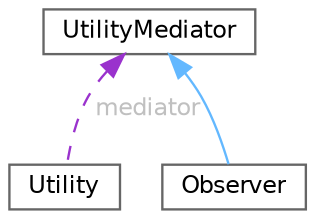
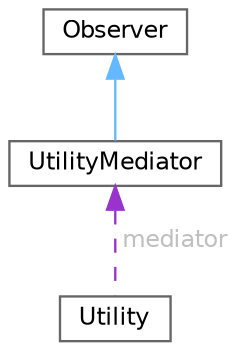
edge "Observer" -> "UtilityMediator": reversed
